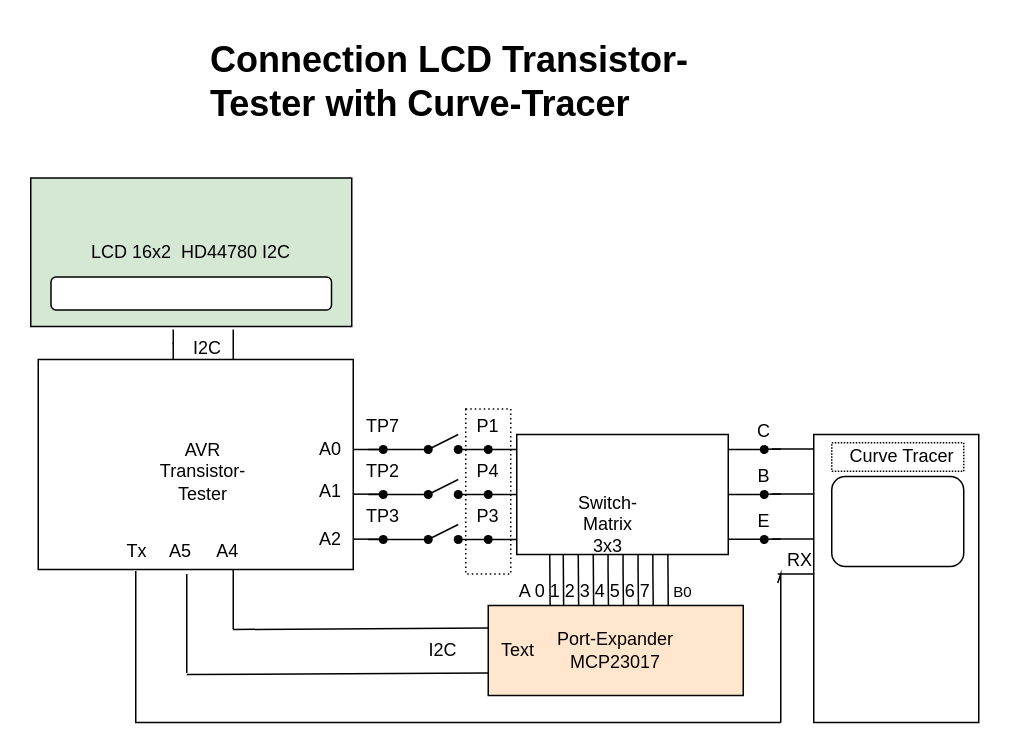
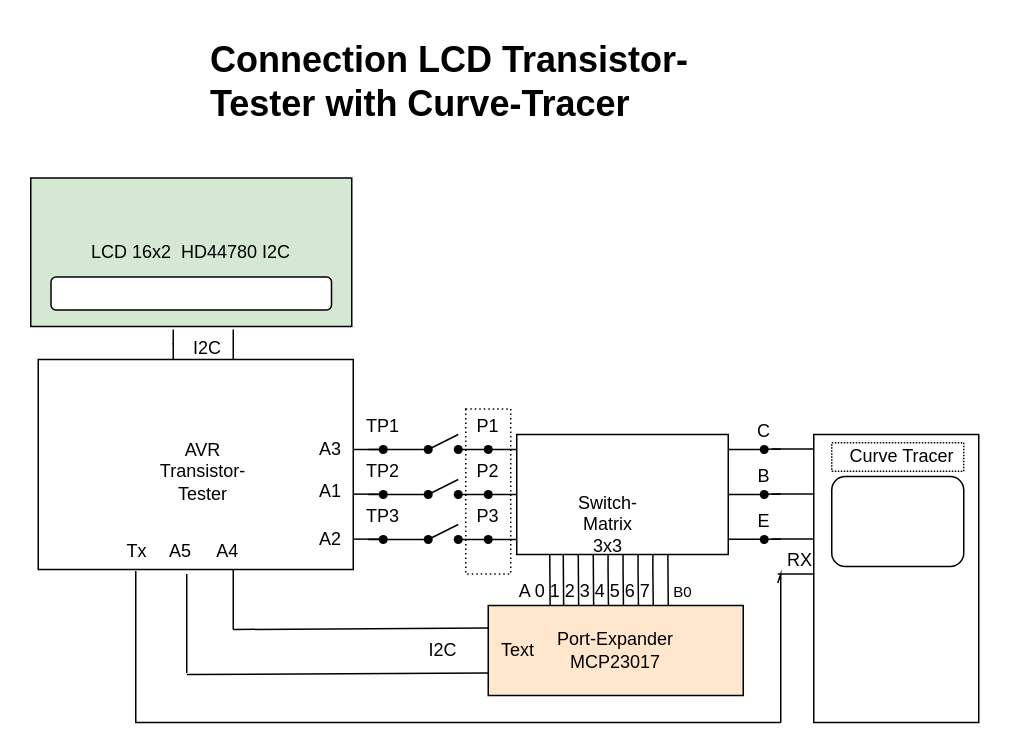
node "TP7": label "TP7" -> "TP1"
node "A0": label "A0" -> "A3"
node "P4": label "P4" -> "P2"
